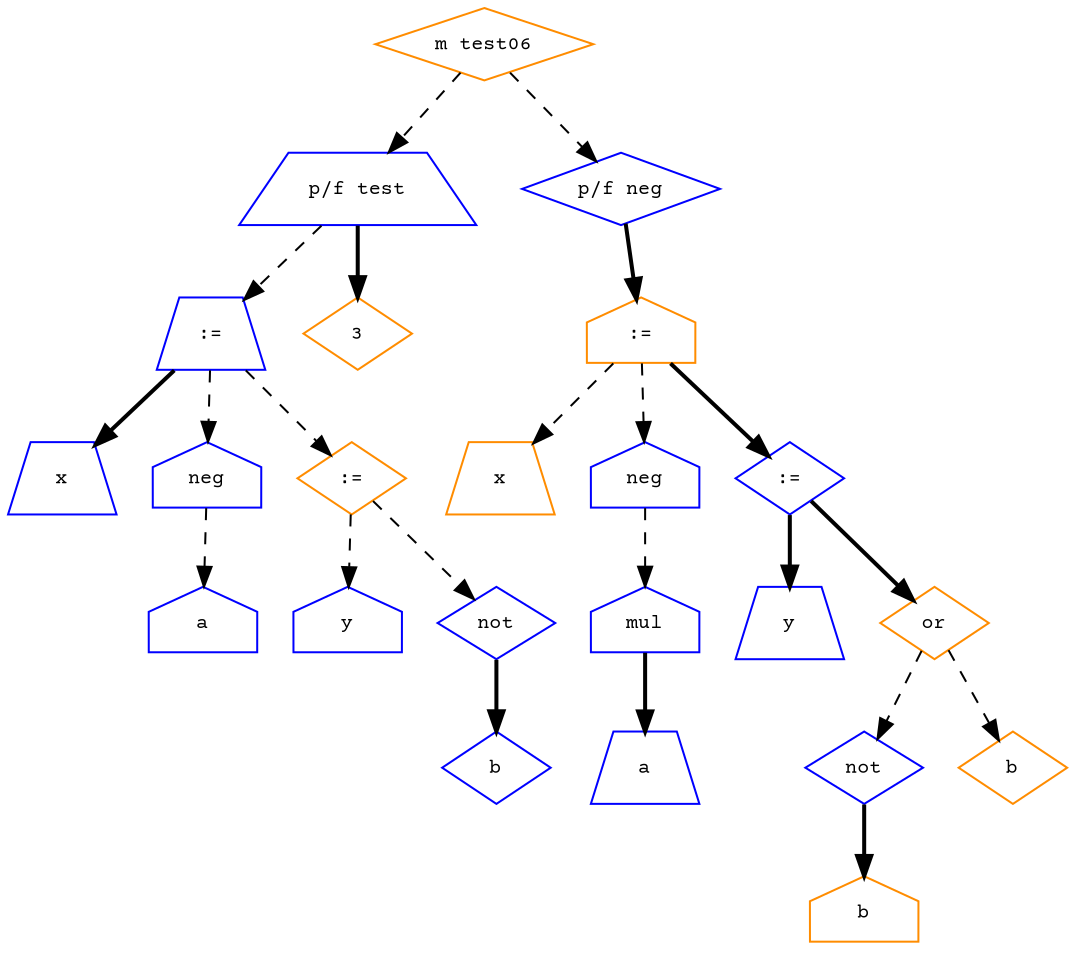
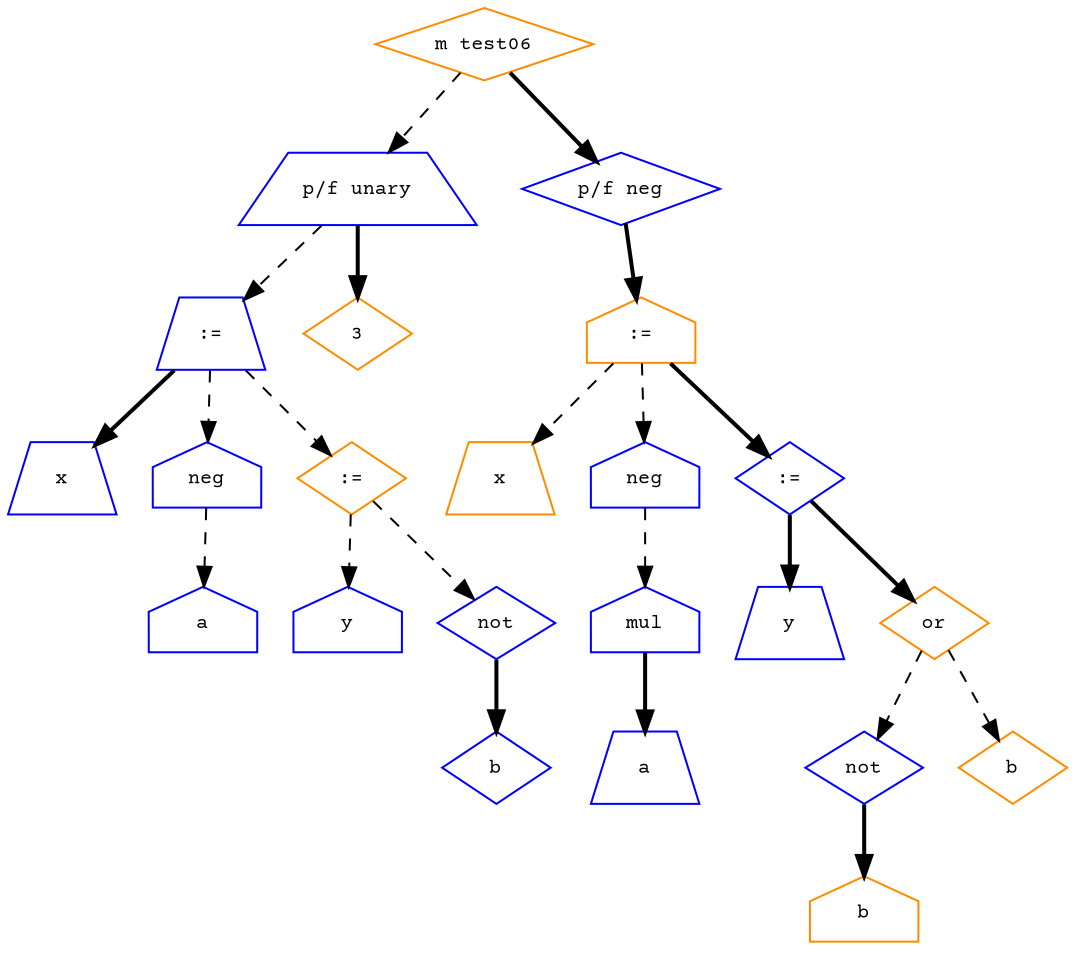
edge "m test06" -> "p/f neg": style dashed -> bold
node "p/f test": label "p/f test" -> "p/f unary"
